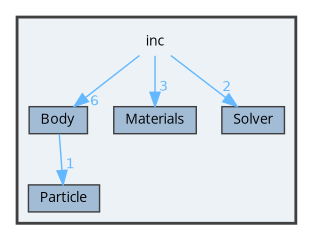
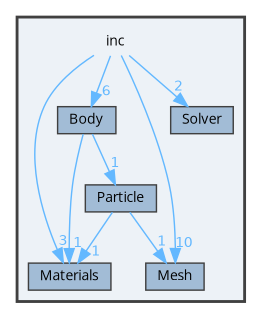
edge "Body" -> "Materials": added
edge "Particle" -> "Materials": added
node "Mesh": added
